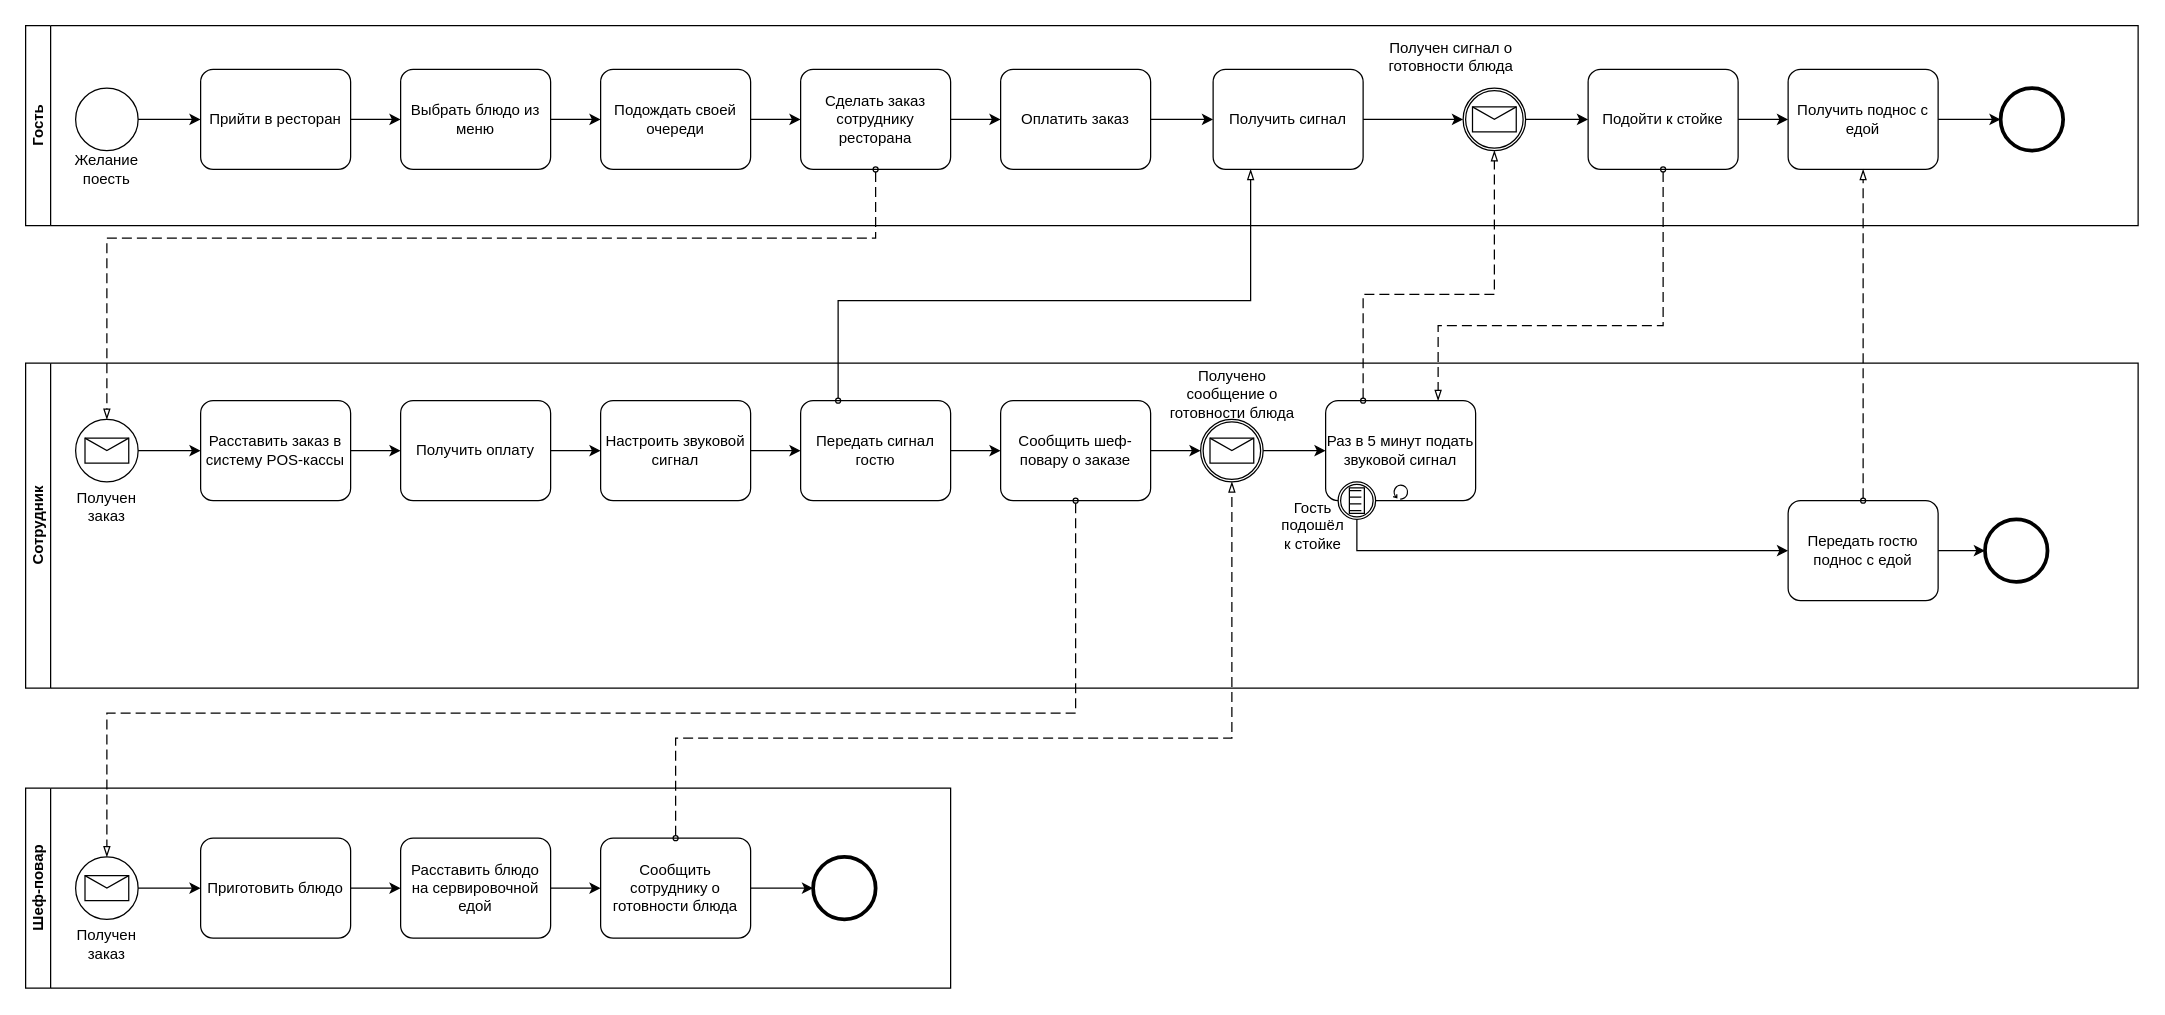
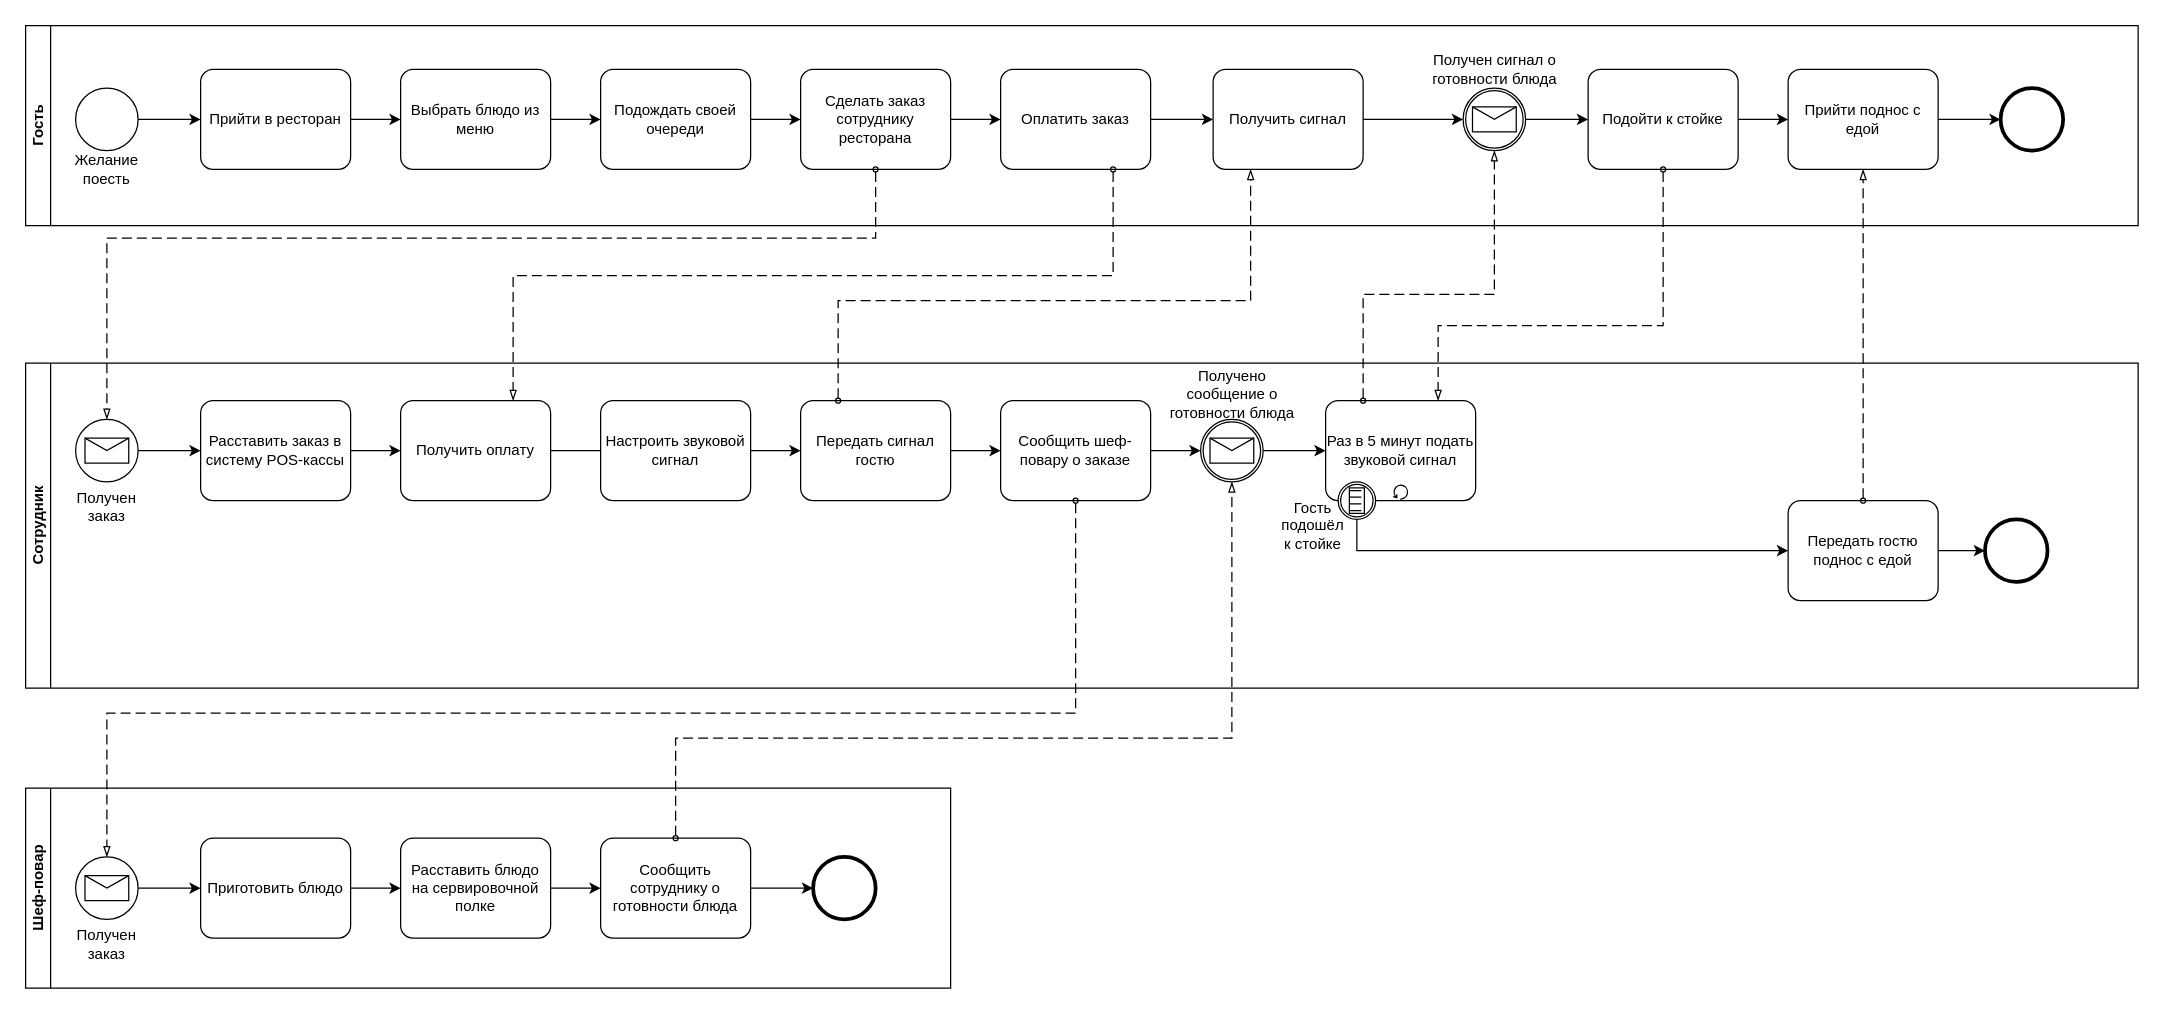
node "Получен сигнал о готовности блюда": moved (1451, 57) -> (1494, 69)
node "Получить поднос с едой": label "Получить поднос с едой" -> "Прийти поднос с едой"
edge "Оплатить заказ" -- "Получить оплату": added
edge "Получить сигнал" -- "Передать сигнал гостю": style solid -> dashed
edge "Получить оплату" -> "Настроить звуковой сигнал": arrowhead classic -> none
node "Расставить блюдо на сервировочной едой": label "Расставить блюдо на сервировочной едой" -> "Расставить блюдо на сервировочной полке"
